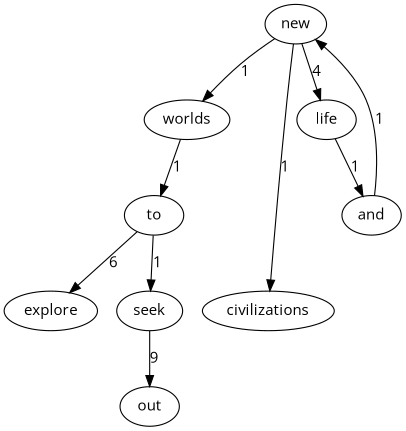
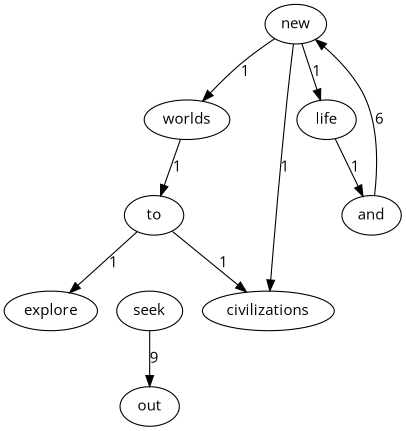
edge "new" -> "life": label "4" -> "1"
edge "and" -> "new": label "1" -> "6"
edge "to" -> "seek": now "to" -> "civilizations"
edge "to" -> "explore": label "6" -> "1"
